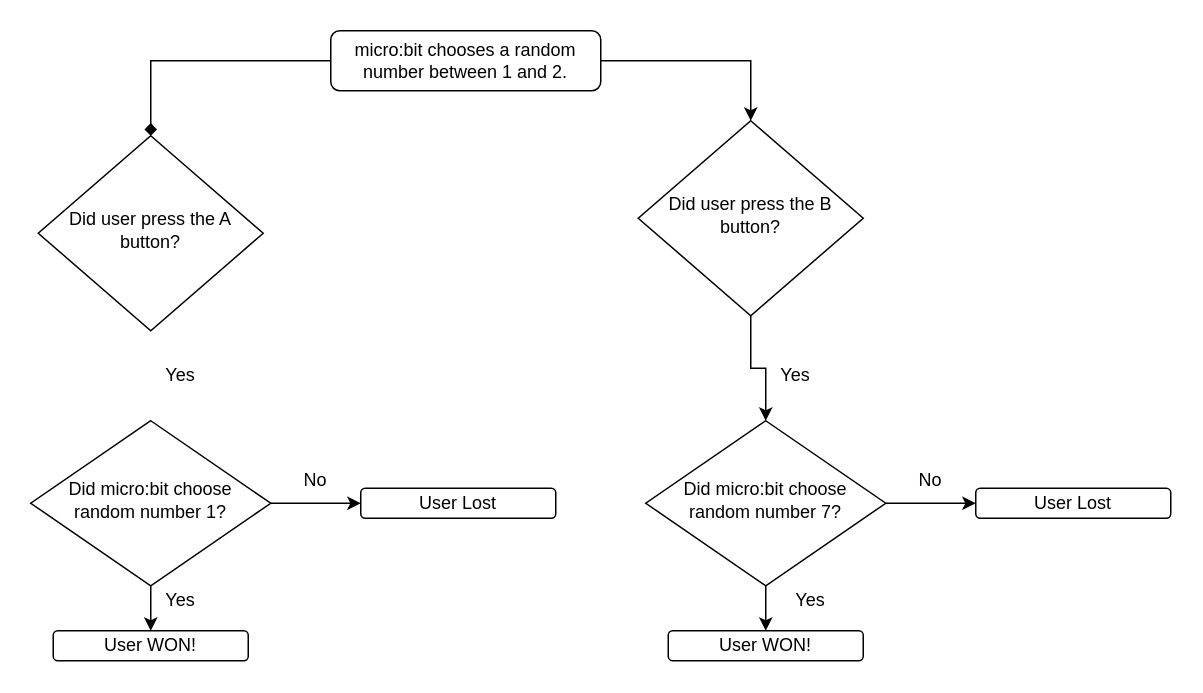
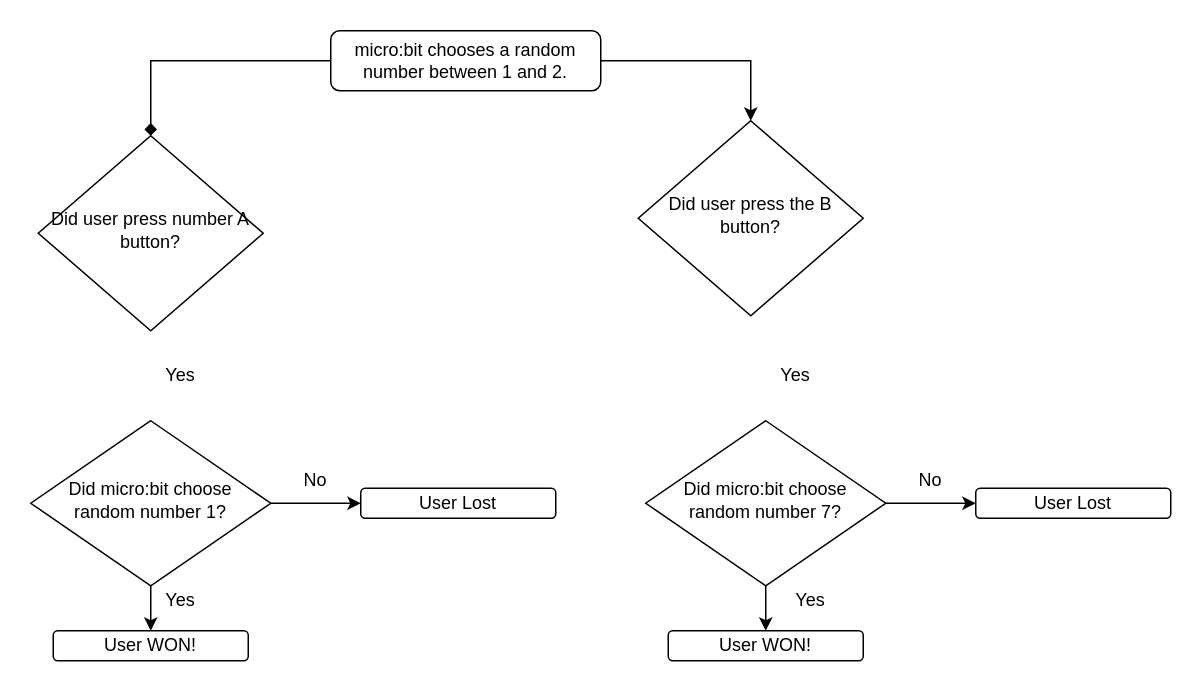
node "Did user press the A button?": label "Did user press the A button?" -> "Did user press number A button?"
edge "Did user press the B button?" -> "Did micro:bit choose random number 7?": removed
